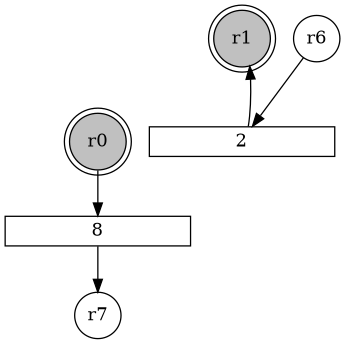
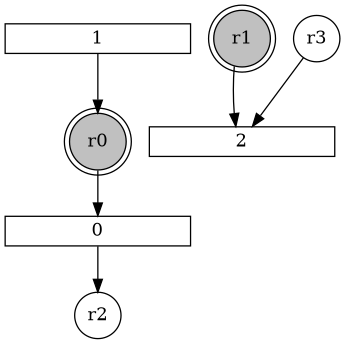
node "1": added
node "r6": label "r6" -> "r3"
edge "2" -> "r1": reversed
node "8": label "8" -> "0"
node "r7": label "r7" -> "r2"
